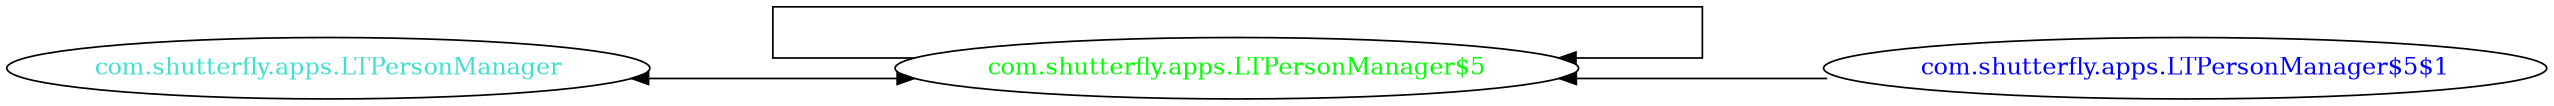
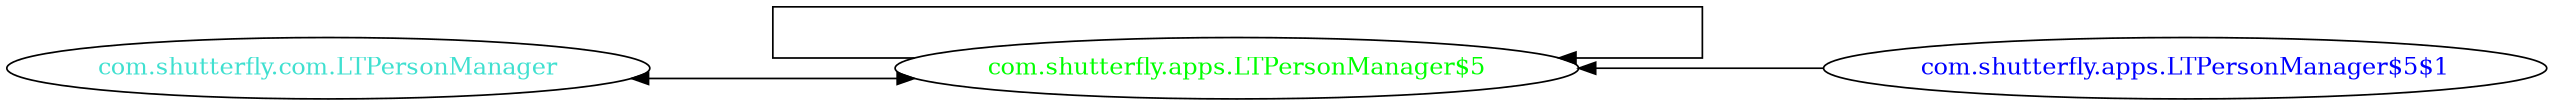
node "com.shutterfly.apps.LTPersonManager": label "com.shutterfly.apps.LTPersonManager" -> "com.shutterfly.com.LTPersonManager"
edge "com.shutterfly.apps.LTPersonManager$5" -> "com.shutterfly.apps.LTPersonManager$5$1": reversed
